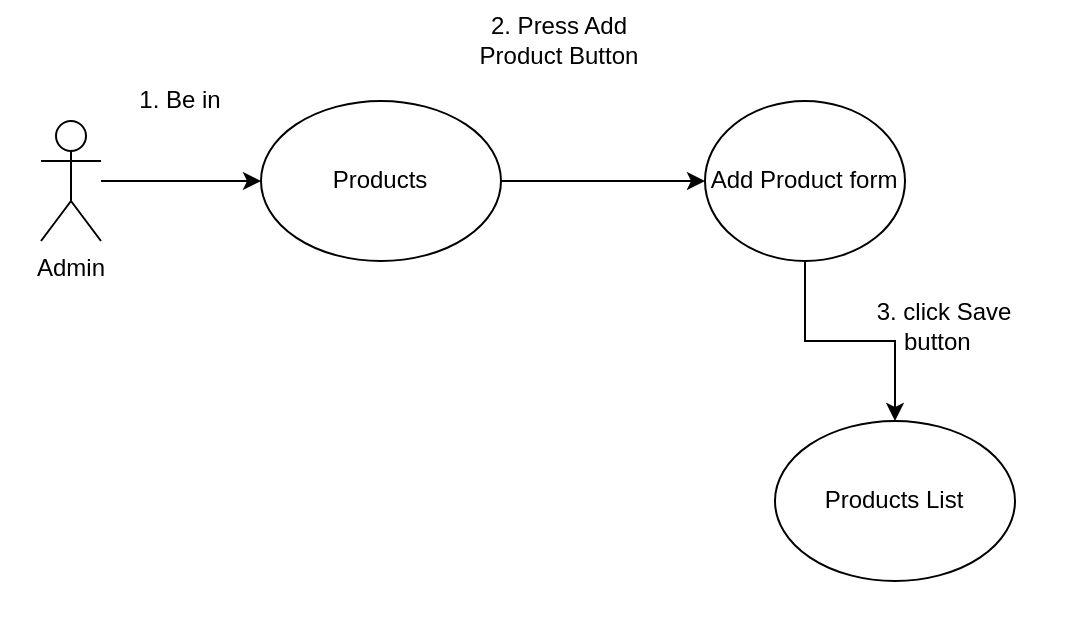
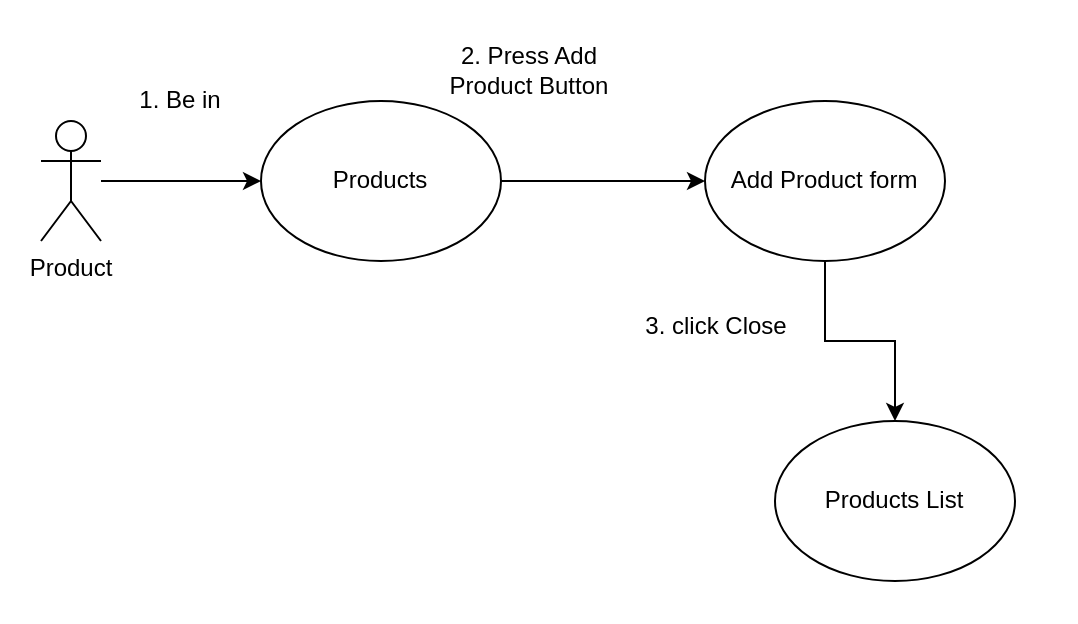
node "2. Press Add Product Button": moved (560, 41) -> (530, 71)
node "Add Product form": size 200x160 -> 240x160
node "Admin": label "Admin" -> "Product"
node "3. click Close": added
node "3. click Save button": removed
